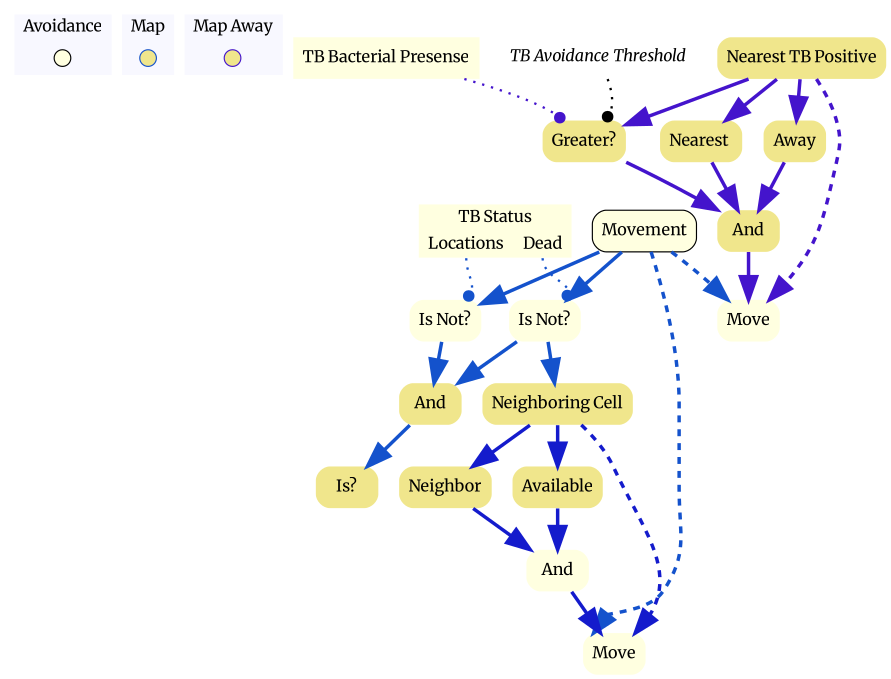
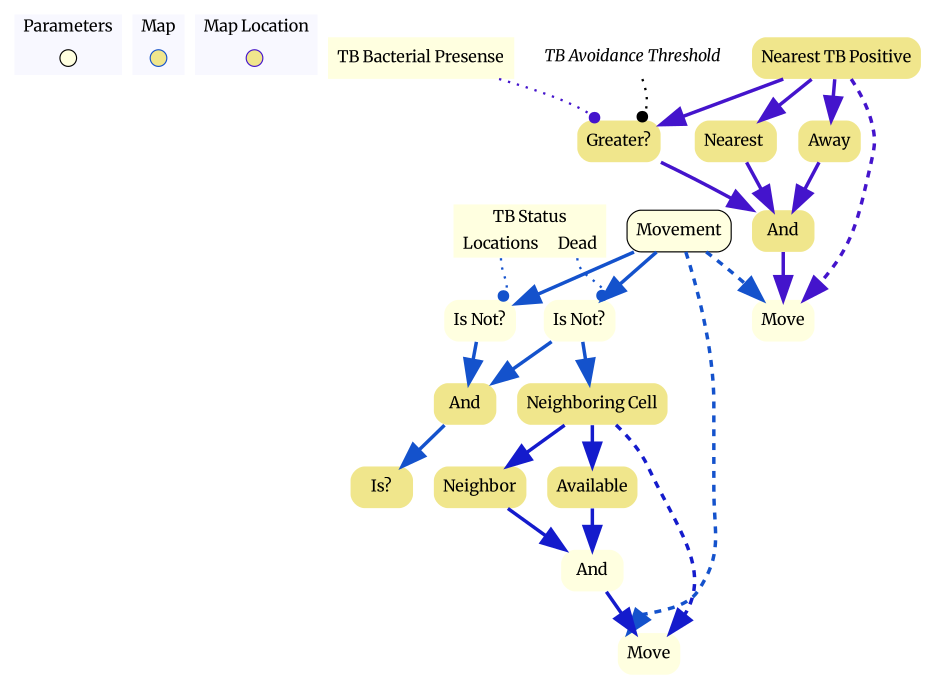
cluster "Avoidance": label "Avoidance" -> "Parameters"
cluster "Map Away": label "Map Away" -> "Map Location"
